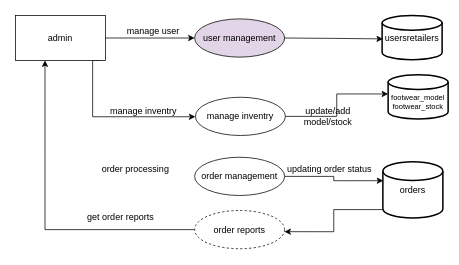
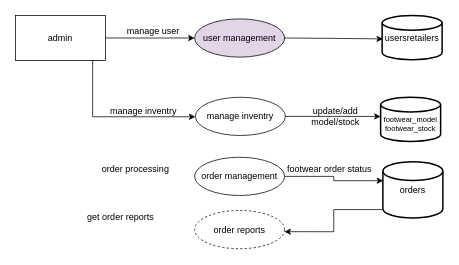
node "footwear_model footwear_stock": moved (418, 97) -> (411, 119)
node "update/add model/stock": moved (328, 117) -> (336, 117)
node "updating order status": label "updating order status" -> "footwear order status"
edge "order reports" -> "admin": removed
